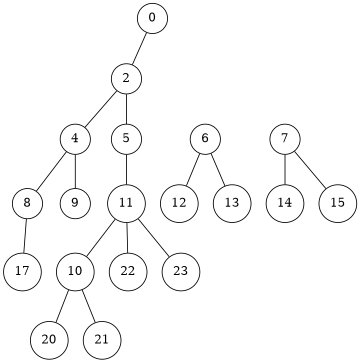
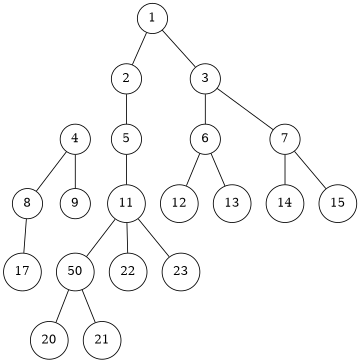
node "0": label "0" -> "1"
node "3": added
edge "2" -- "4": removed
node "10": label "10" -> "50"
